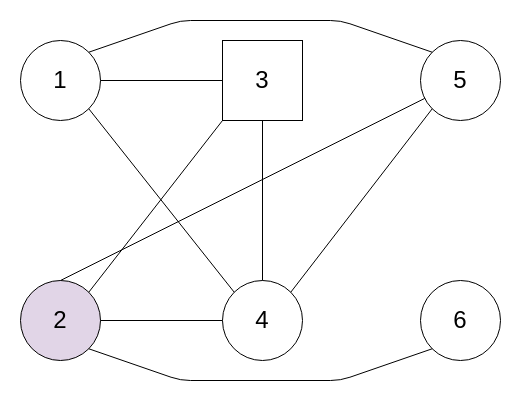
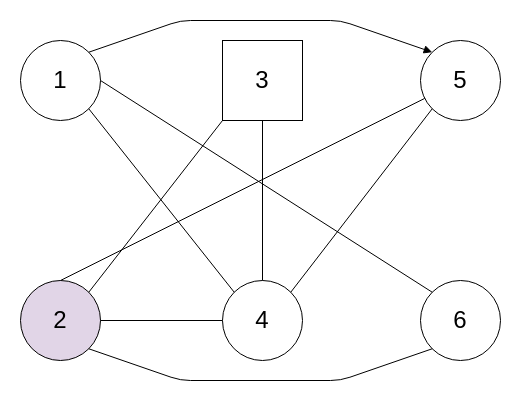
edge "1" -- "5": arrowhead none -> block
edge "1" -- "3": now "1" -- "6"
